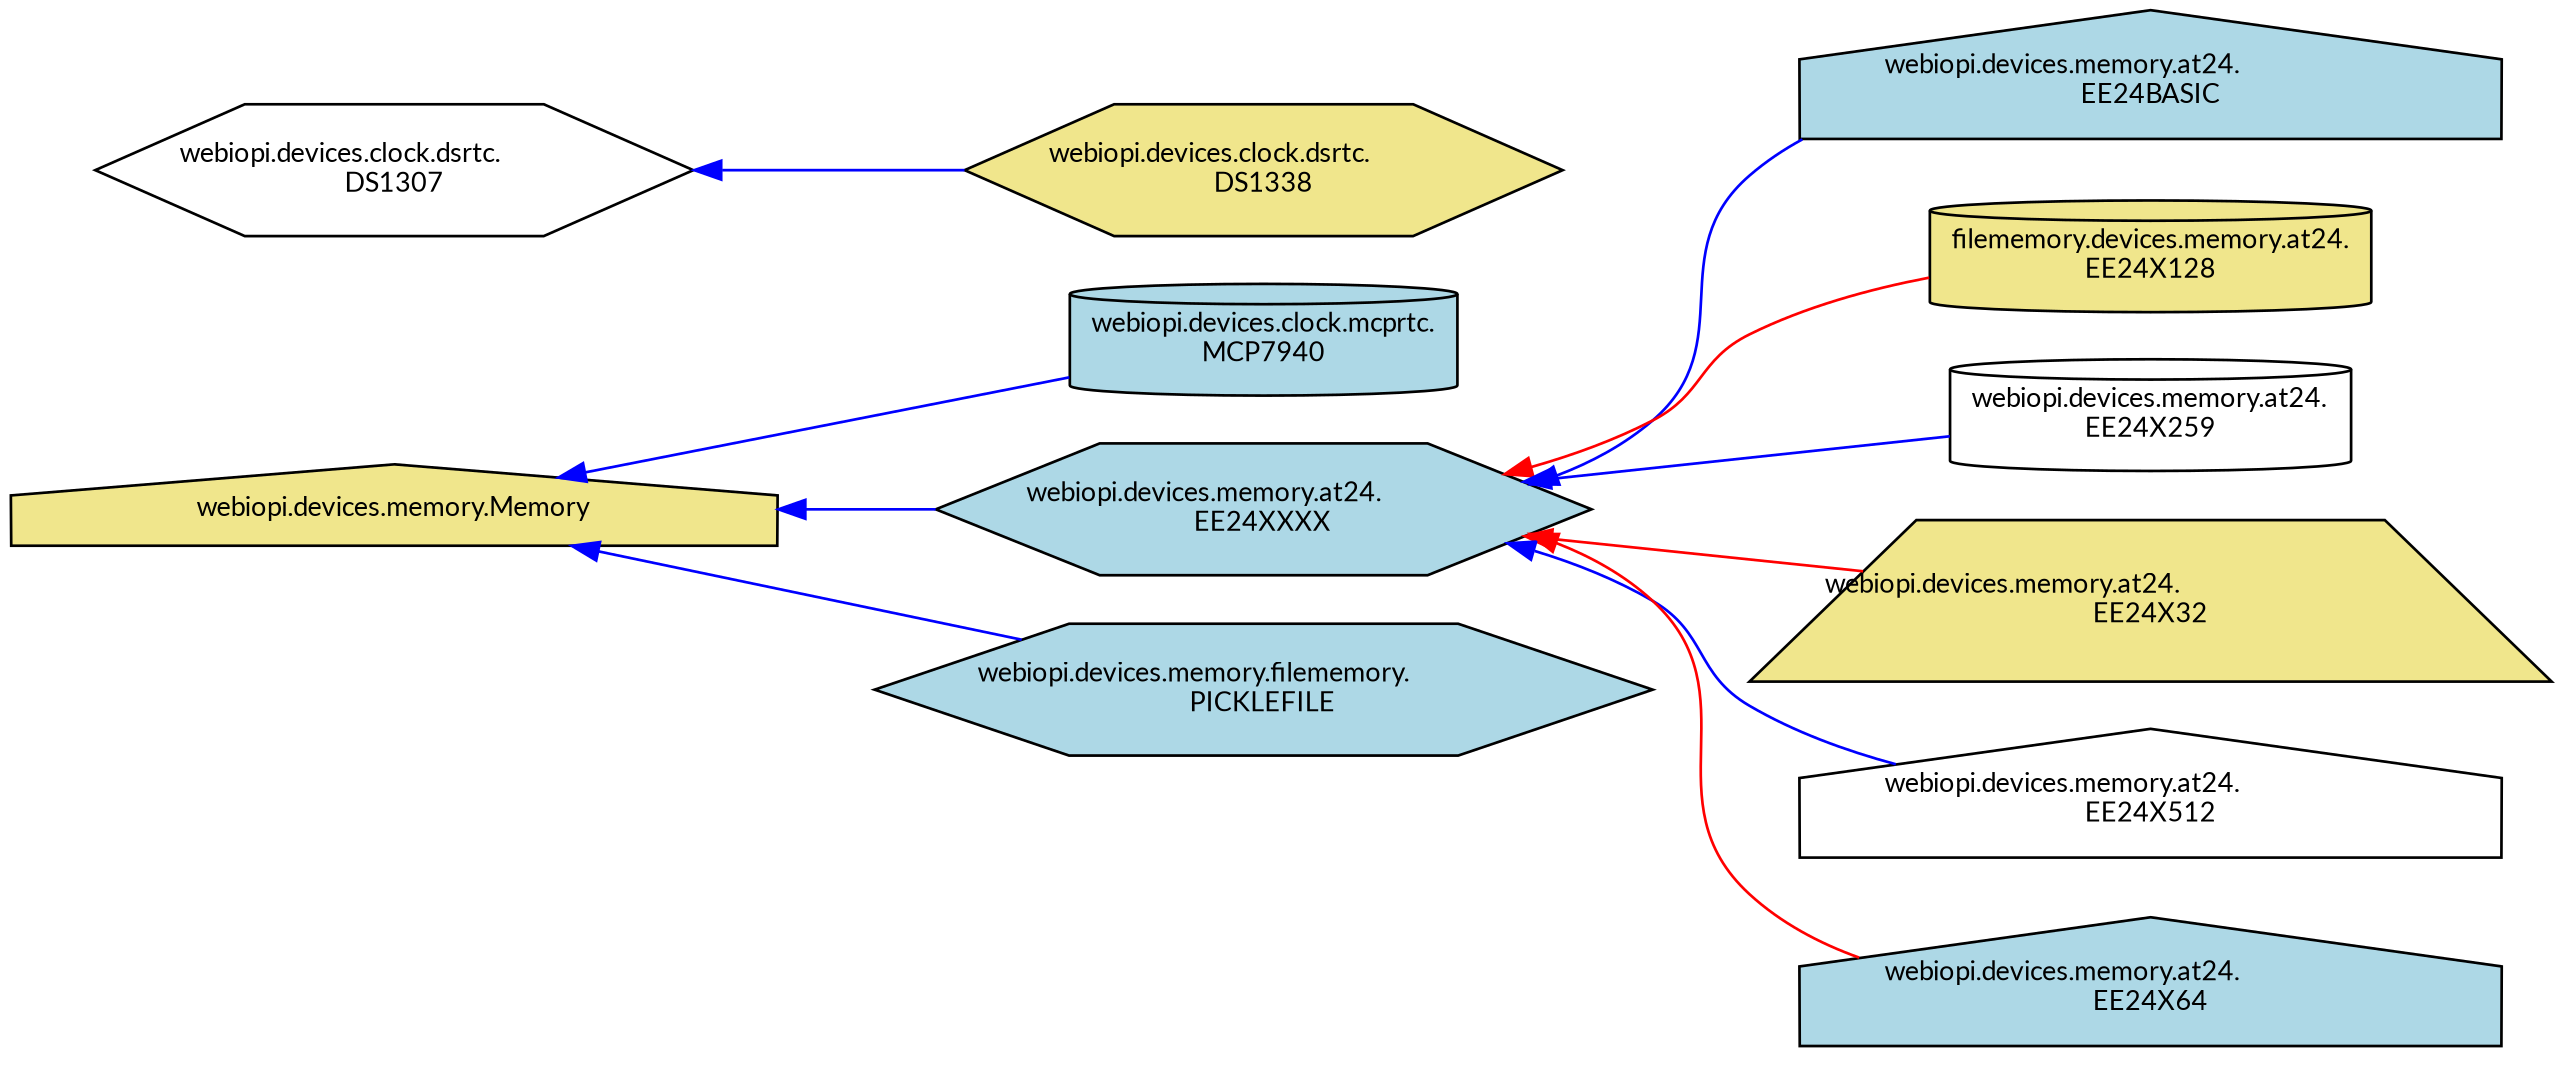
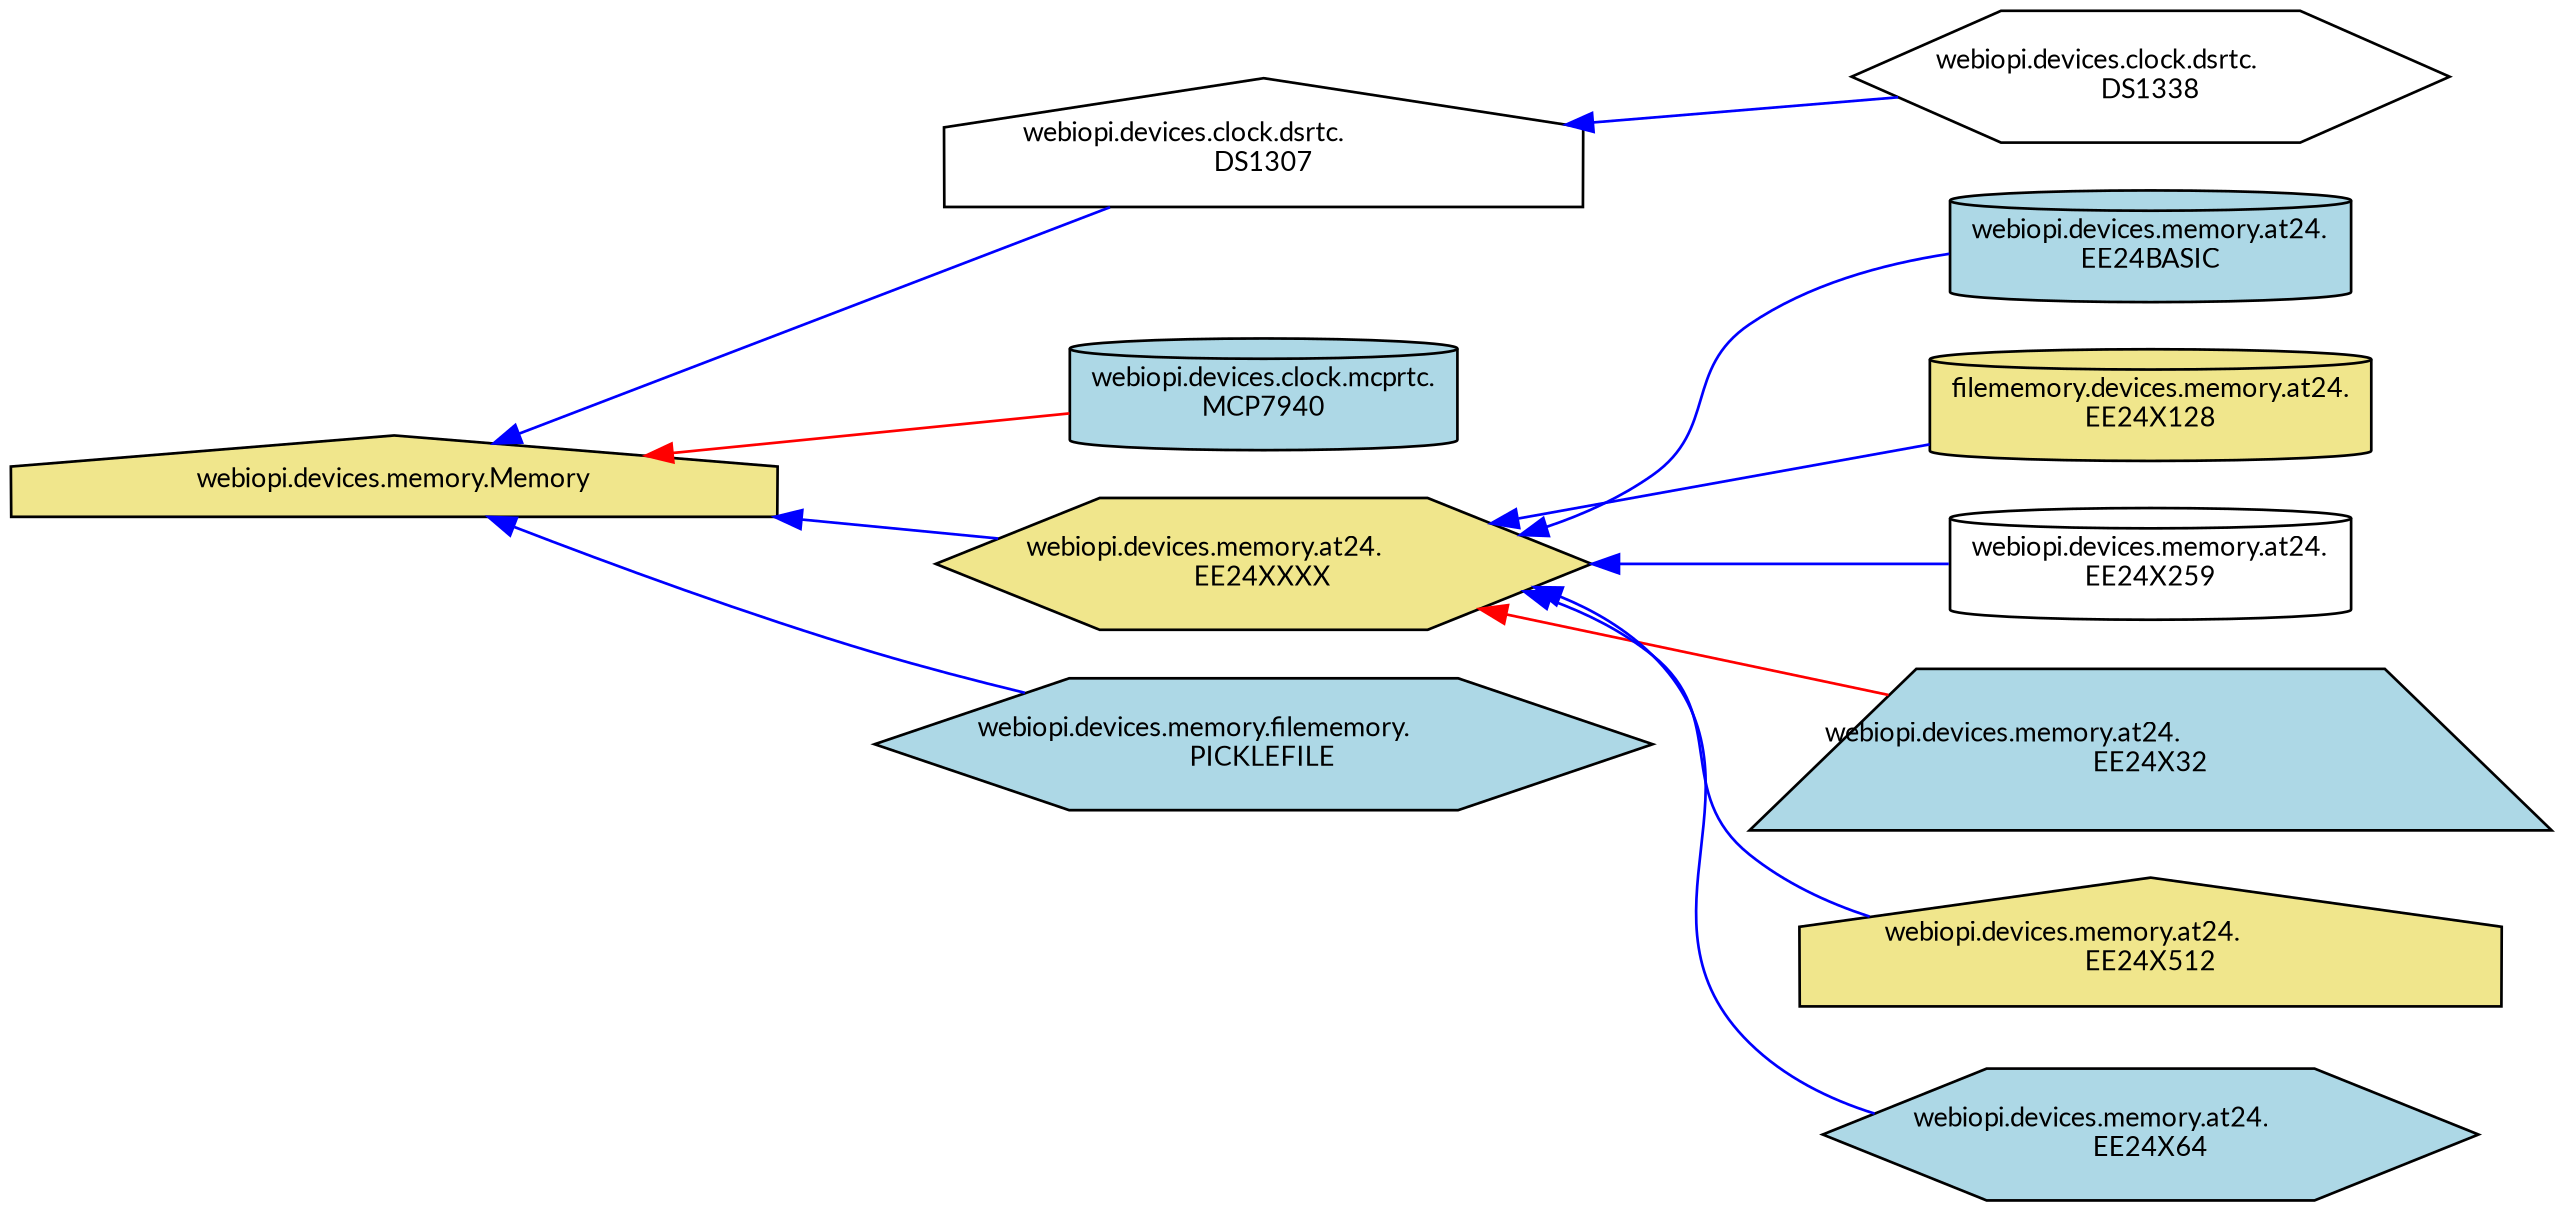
node "webiopi.devices.memory.at24. EE24BASIC": shape house -> cylinder
node "webiopi.devices.clock.dsrtc. DS1307": shape hexagon -> house
node "webiopi.devices.clock.dsrtc. DS1338": fillcolor khaki -> white
edge "webiopi.devices.clock.dsrtc. DS1307" -> "webiopi.devices.memory.Memory": added
edge "filememory.devices.memory.at24. EE24X128" -> "webiopi.devices.memory.at24. EE24XXXX": color red -> blue
edge "webiopi.devices.clock.mcprtc. MCP7940" -> "webiopi.devices.memory.Memory": color blue -> red
node "webiopi.devices.memory.at24. EE24XXXX": fillcolor lightblue -> khaki
node "webiopi.devices.memory.at24. EE24X32": fillcolor khaki -> lightblue
edge "webiopi.devices.memory.at24. EE24X64" -> "webiopi.devices.memory.at24. EE24XXXX": color red -> blue
node "webiopi.devices.memory.at24. EE24X512": fillcolor white -> khaki
node "webiopi.devices.memory.at24. EE24X64": shape house -> hexagon
